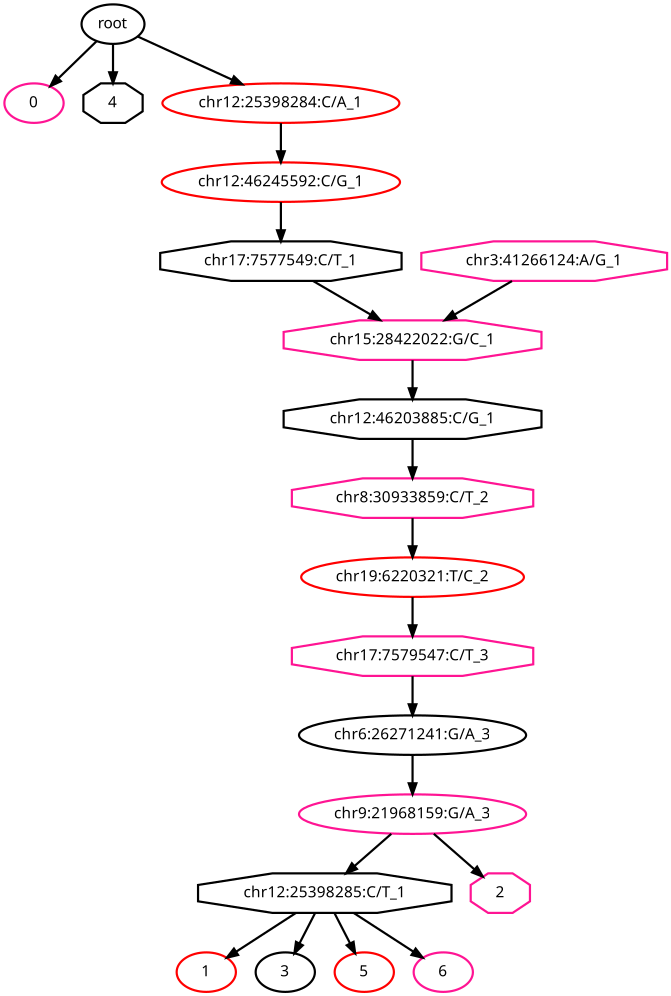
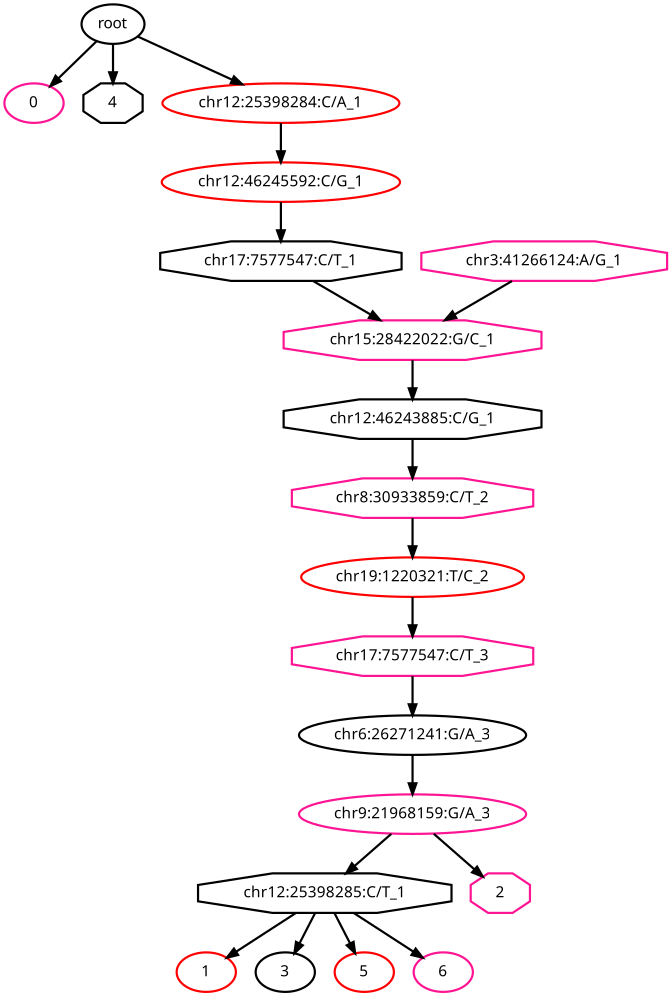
node "chr17:7577549:C/T_1": label "chr17:7577549:C/T_1" -> "chr17:7577547:C/T_1"
node "chr12:46203885:C/G_1": label "chr12:46203885:C/G_1" -> "chr12:46243885:C/G_1"
node "chr19:6220321:T/C_2": label "chr19:6220321:T/C_2" -> "chr19:1220321:T/C_2"
node "chr17:7579547:C/T_3": label "chr17:7579547:C/T_3" -> "chr17:7577547:C/T_3"
